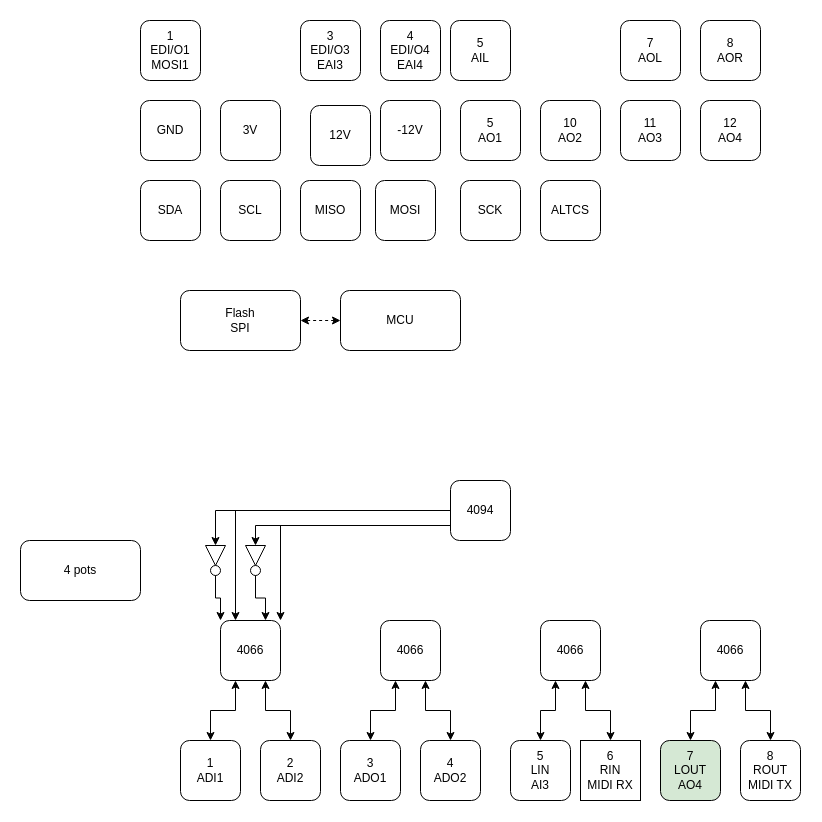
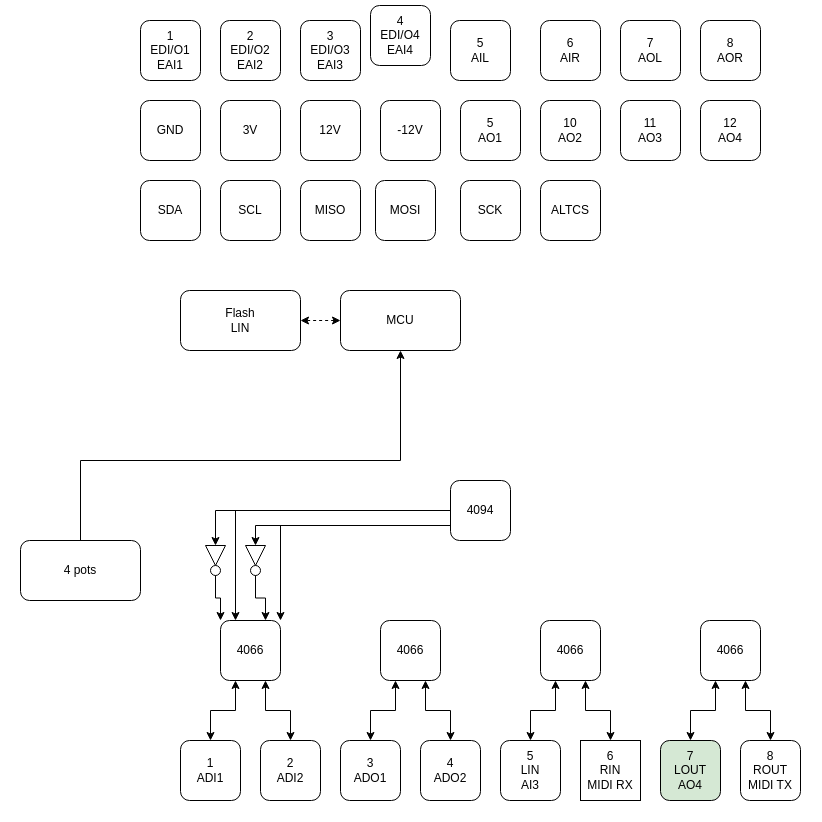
node "1 EDI/O1 MOSI1": label "1 EDI/O1 MOSI1" -> "1 EDI/O1 EAI1"
node "2 EDI/O2 EAI2": added
node "4 EDI/O4 EAI4": moved (411, 51) -> (401, 36)
node "6 AIR": added
node "12V": moved (341, 136) -> (331, 131)
node "Flash SPI": label "Flash SPI" -> "Flash LIN"
edge "4 pots" -> "MCU": added
node "5 LIN AI3": moved (541, 771) -> (531, 771)
